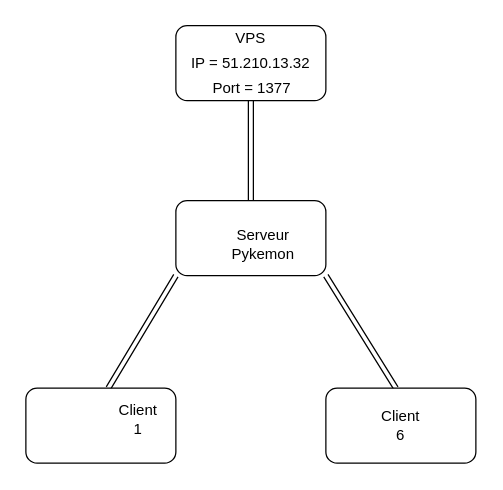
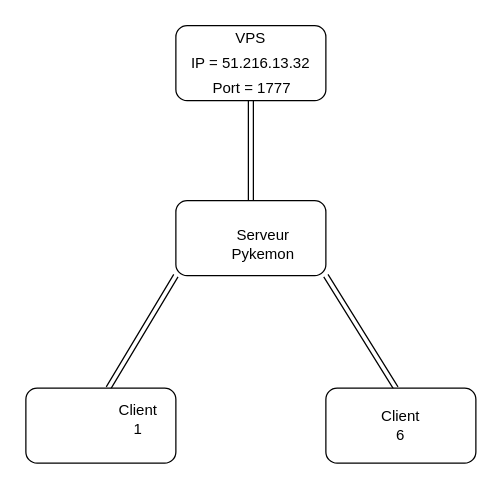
node "IP = 51.210.13.32": label "IP = 51.210.13.32" -> "IP = 51.216.13.32"
node "Port = 1377": label "Port = 1377" -> "Port = 1777"
